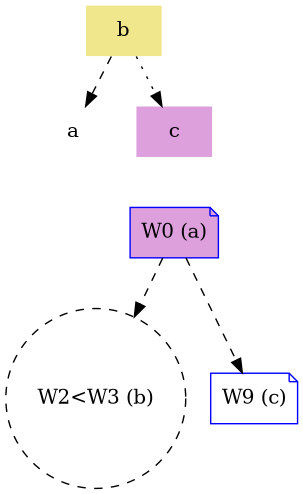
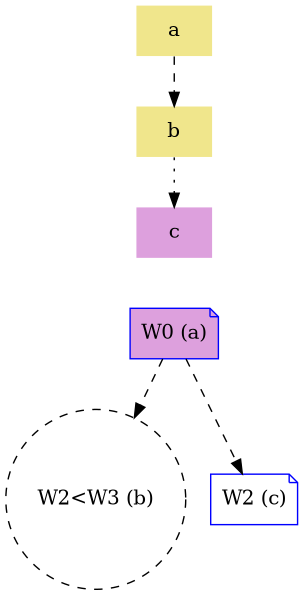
edge "b" -> "a": reversed
node "a": fillcolor white -> khaki
node "W9 (c)": label "W9 (c)" -> "W2 (c)"
